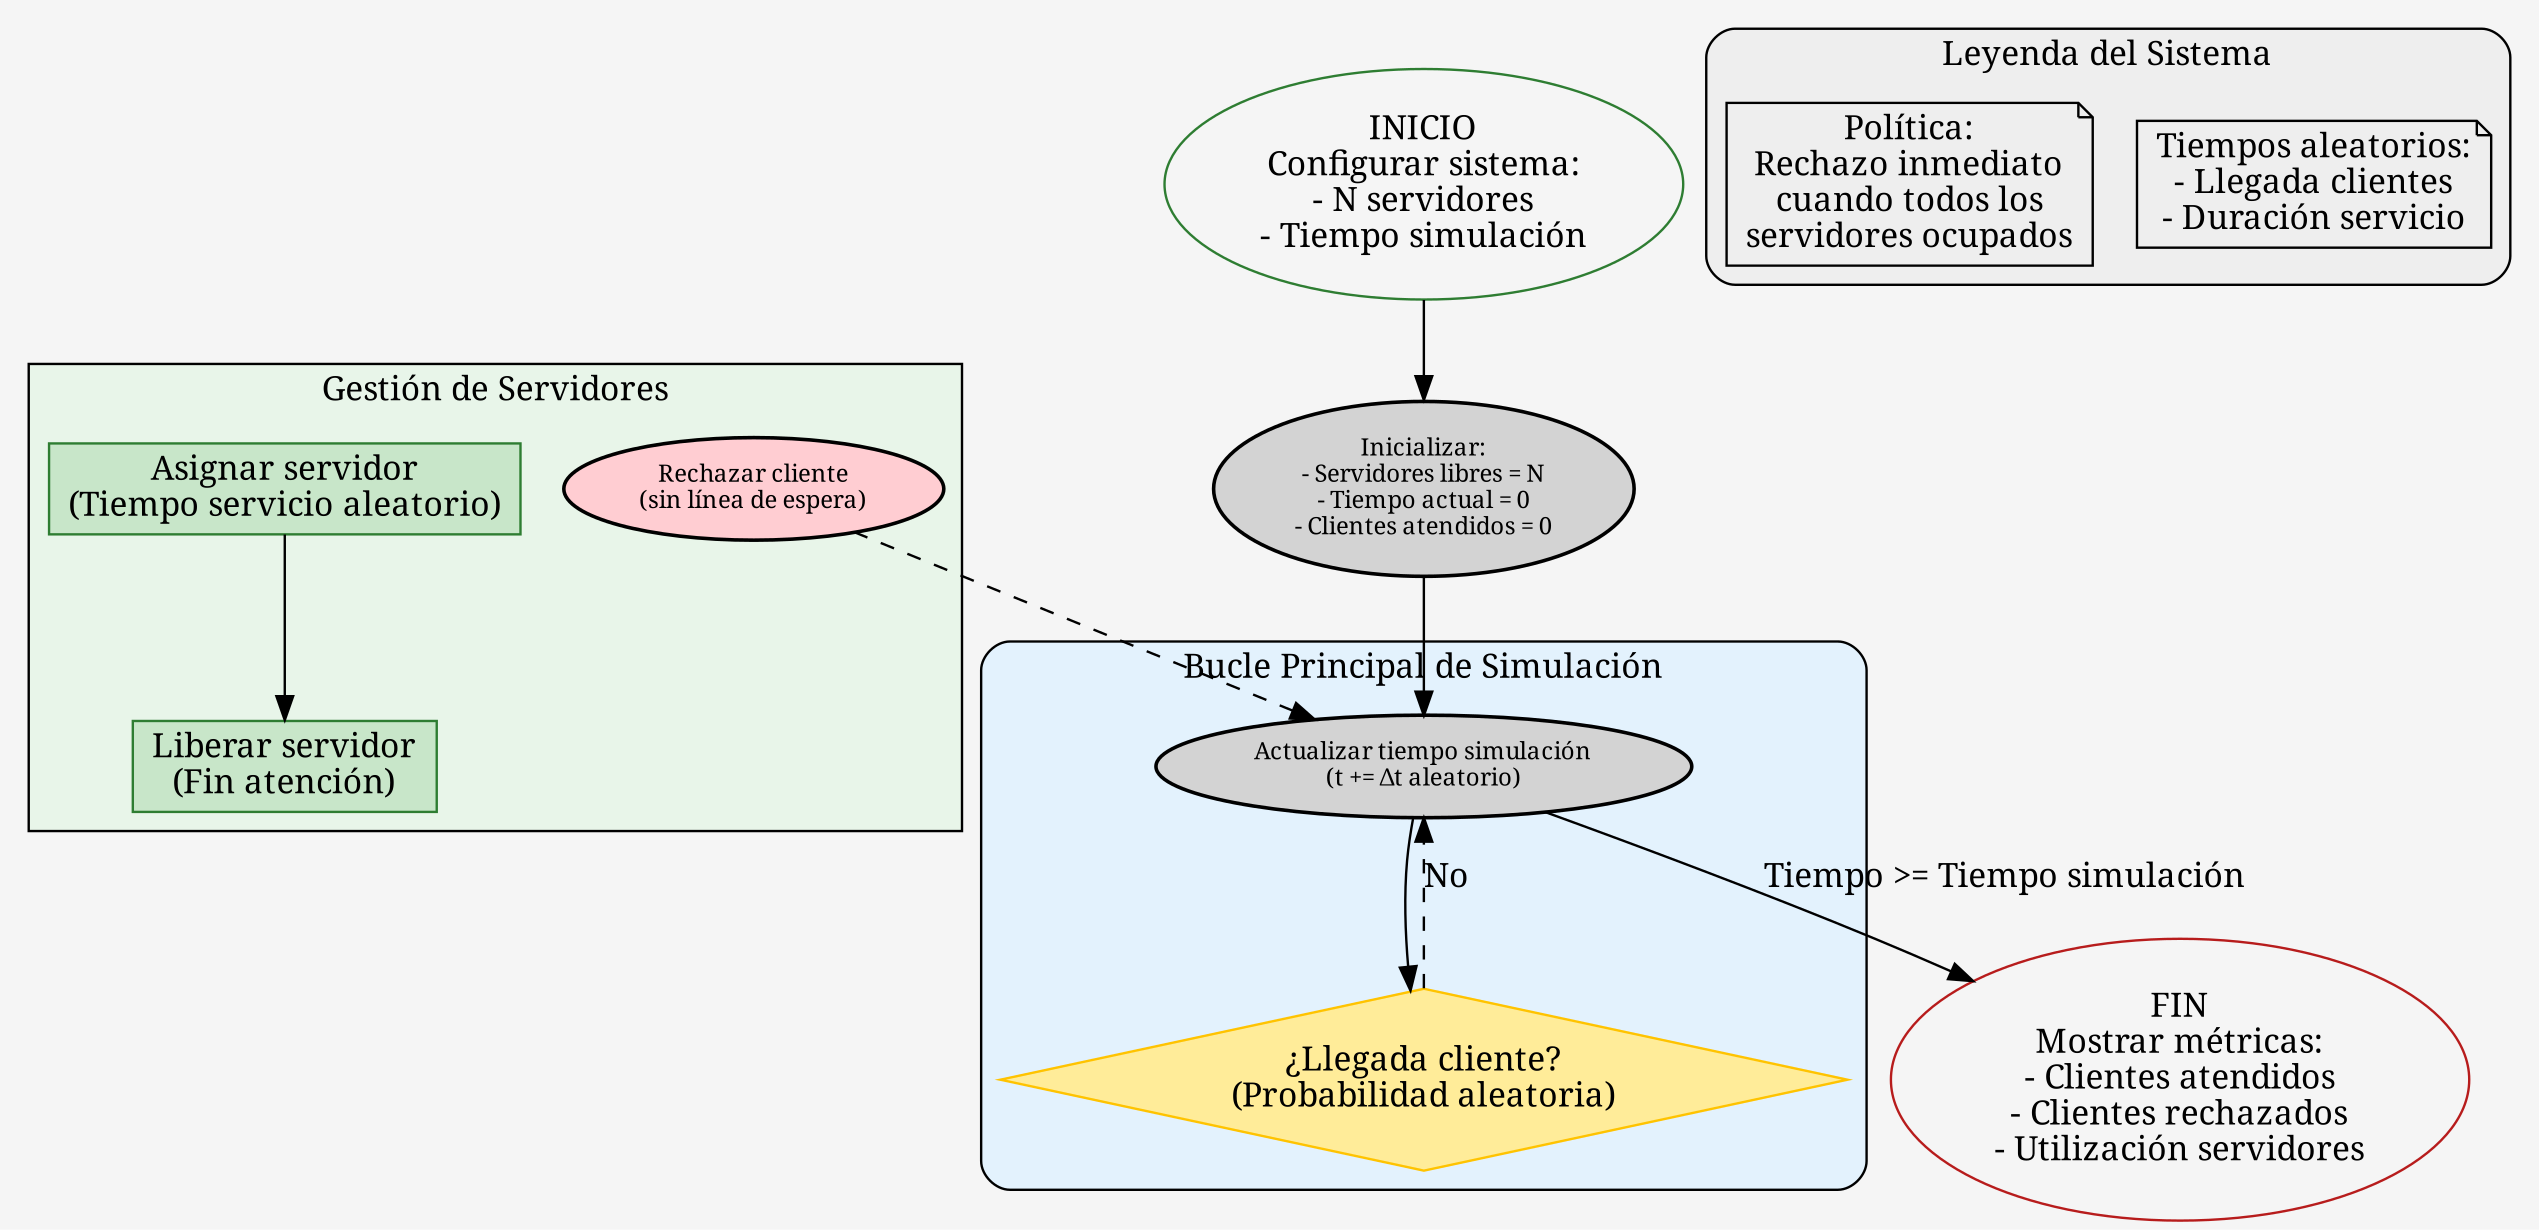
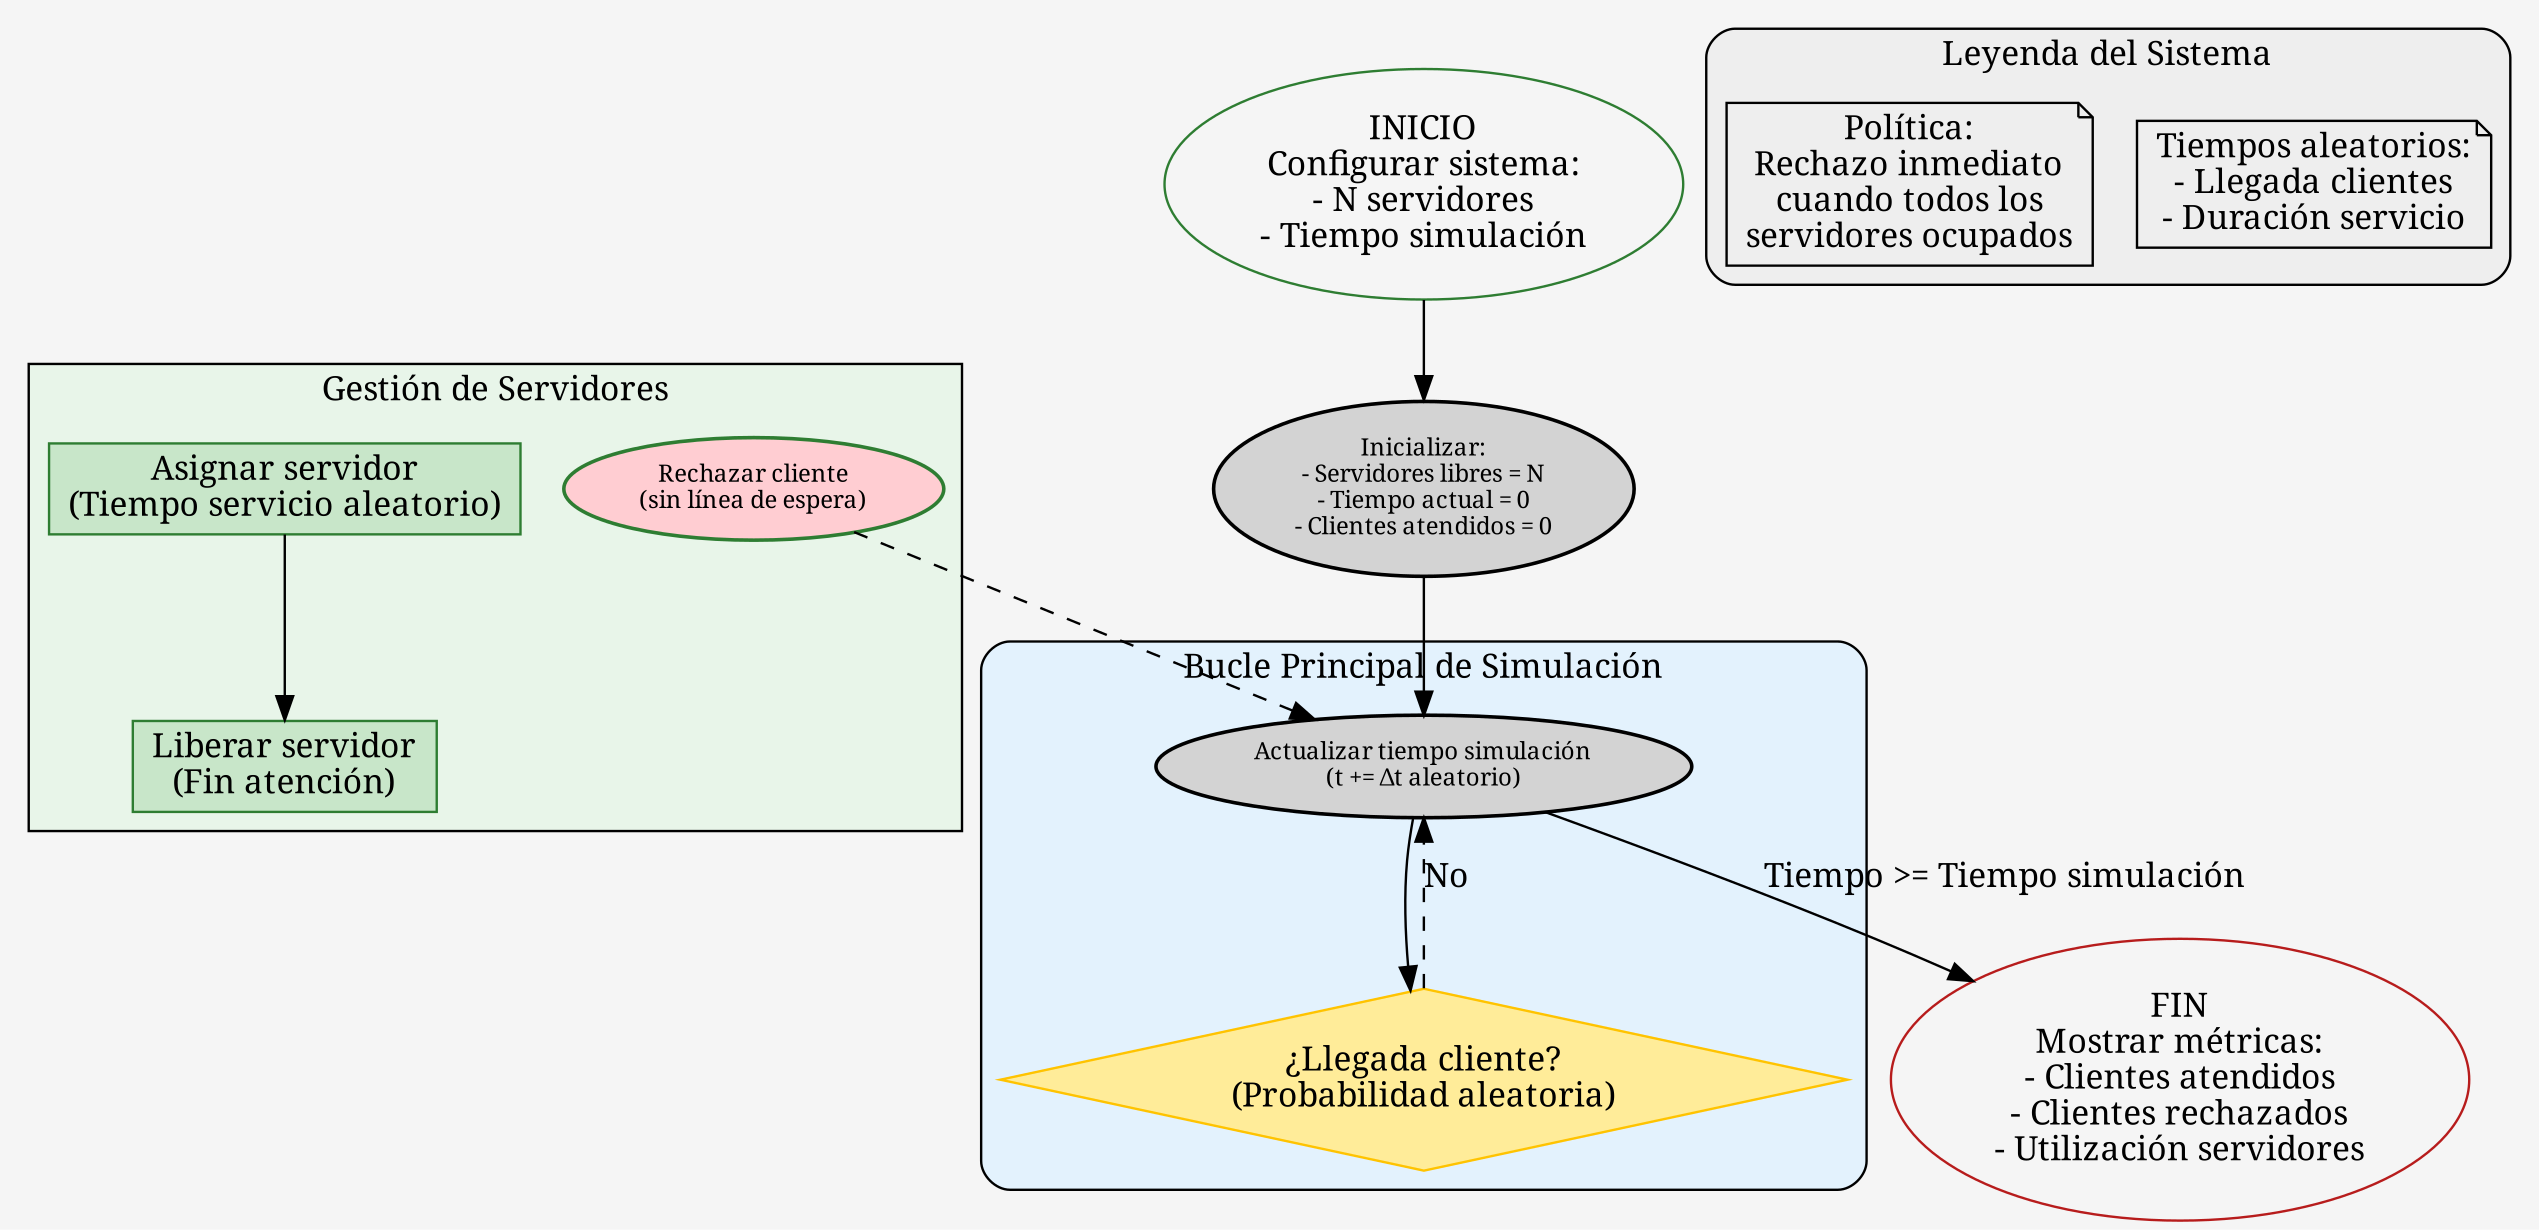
node "Rechazar cliente (sin línea de espera)": color black -> #2e7d32
